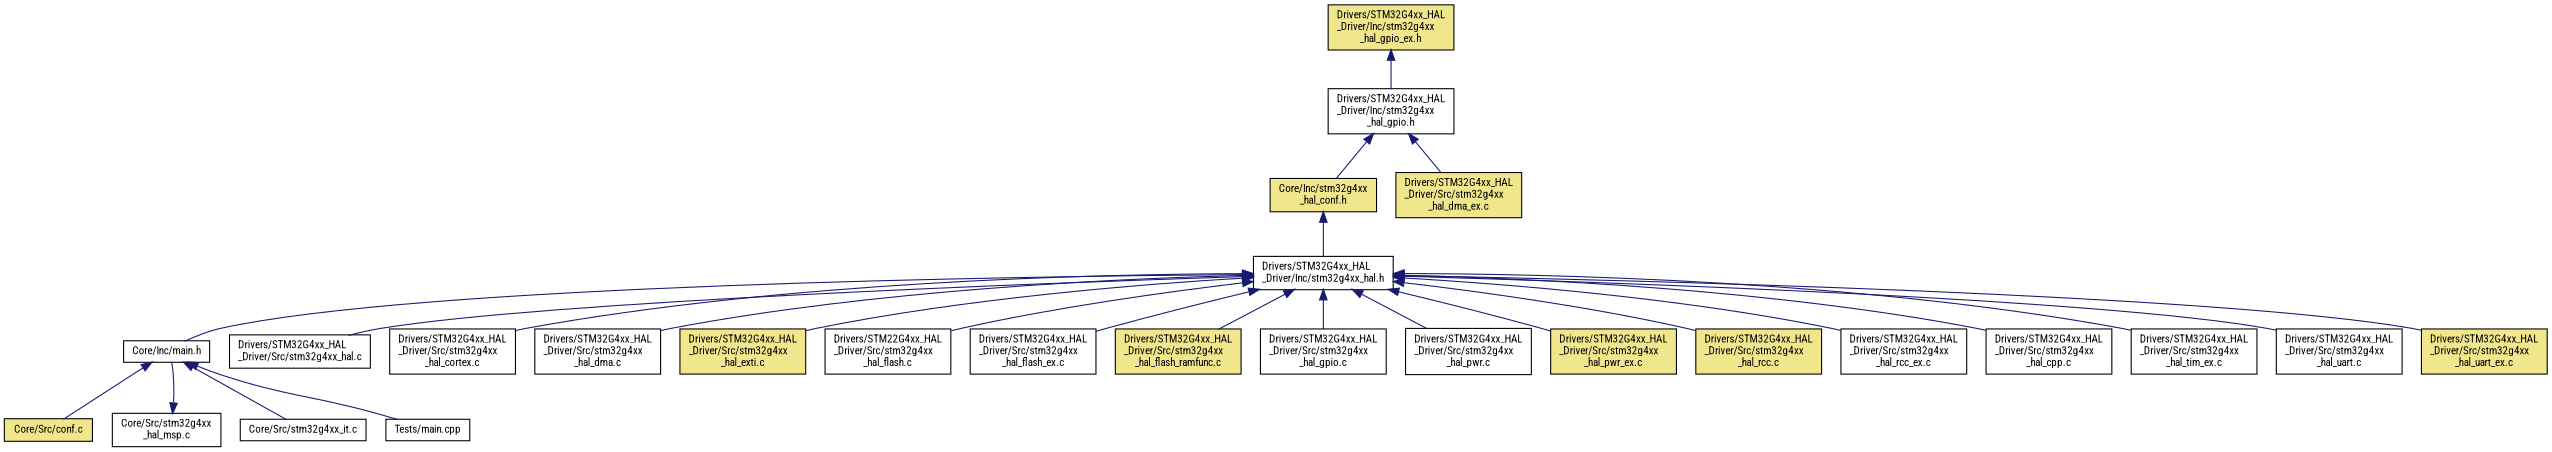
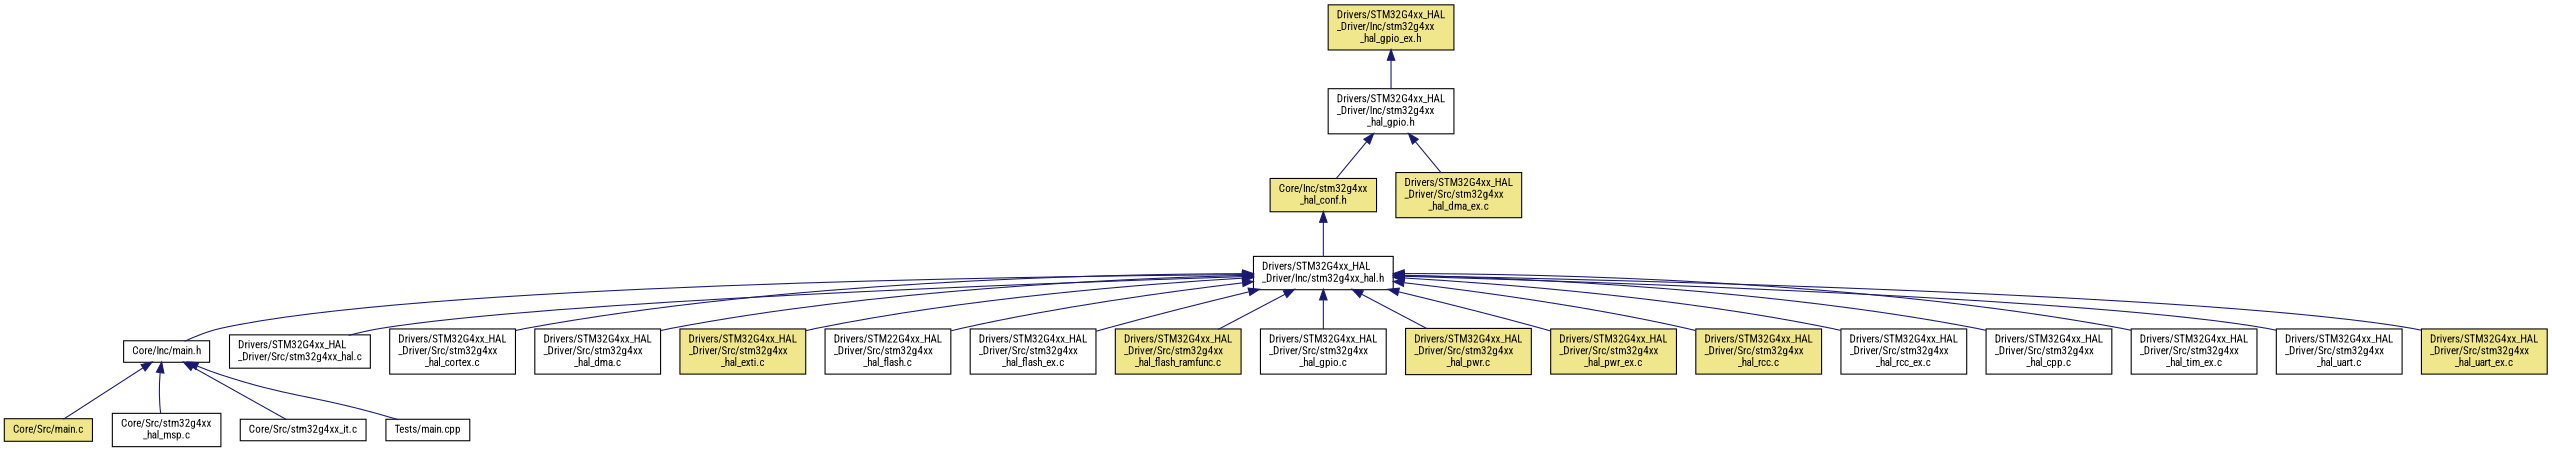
node "Drivers/STM32G4xx_HAL _Driver/Src/stm32g4xx _hal_pwr.c": fillcolor white -> khaki
edge "Core/Inc/main.h" -> "Core/Src/stm32g4xx _hal_msp.c": reversed
node "Core/Src/conf.c": label "Core/Src/conf.c" -> "Core/Src/main.c"
